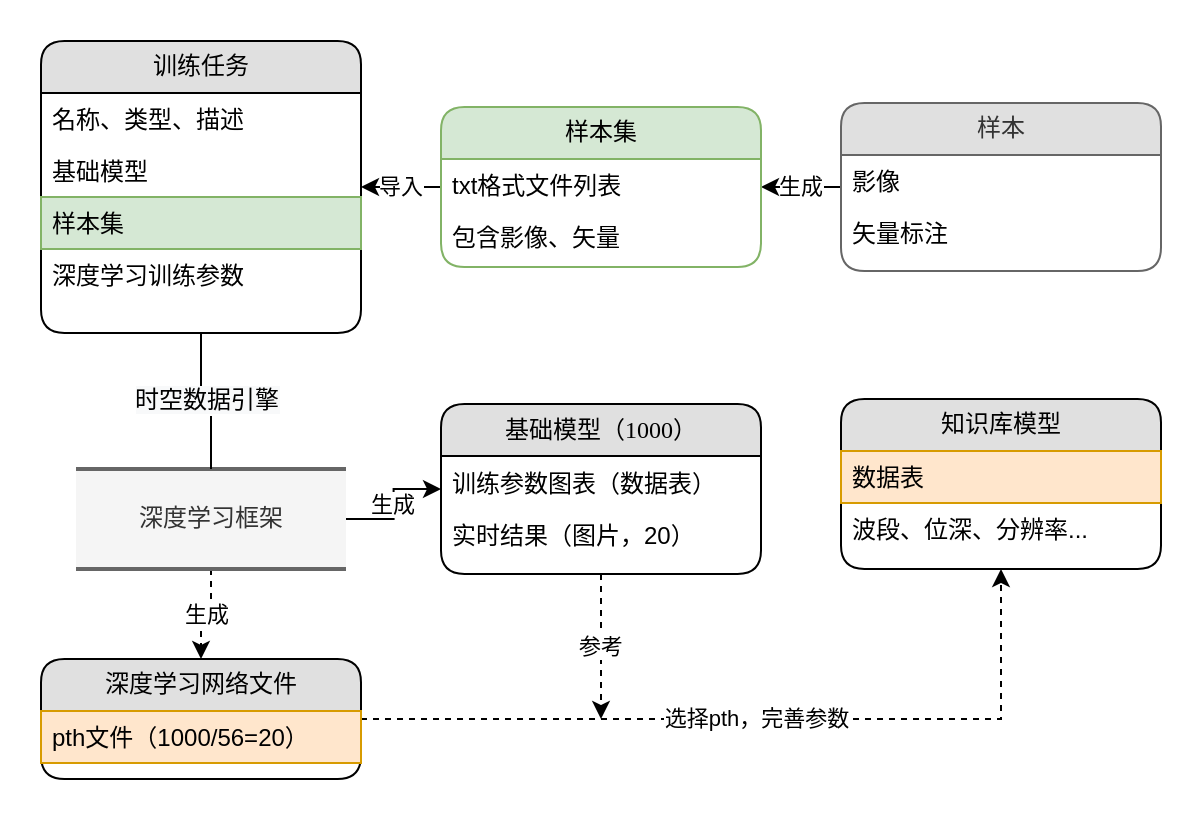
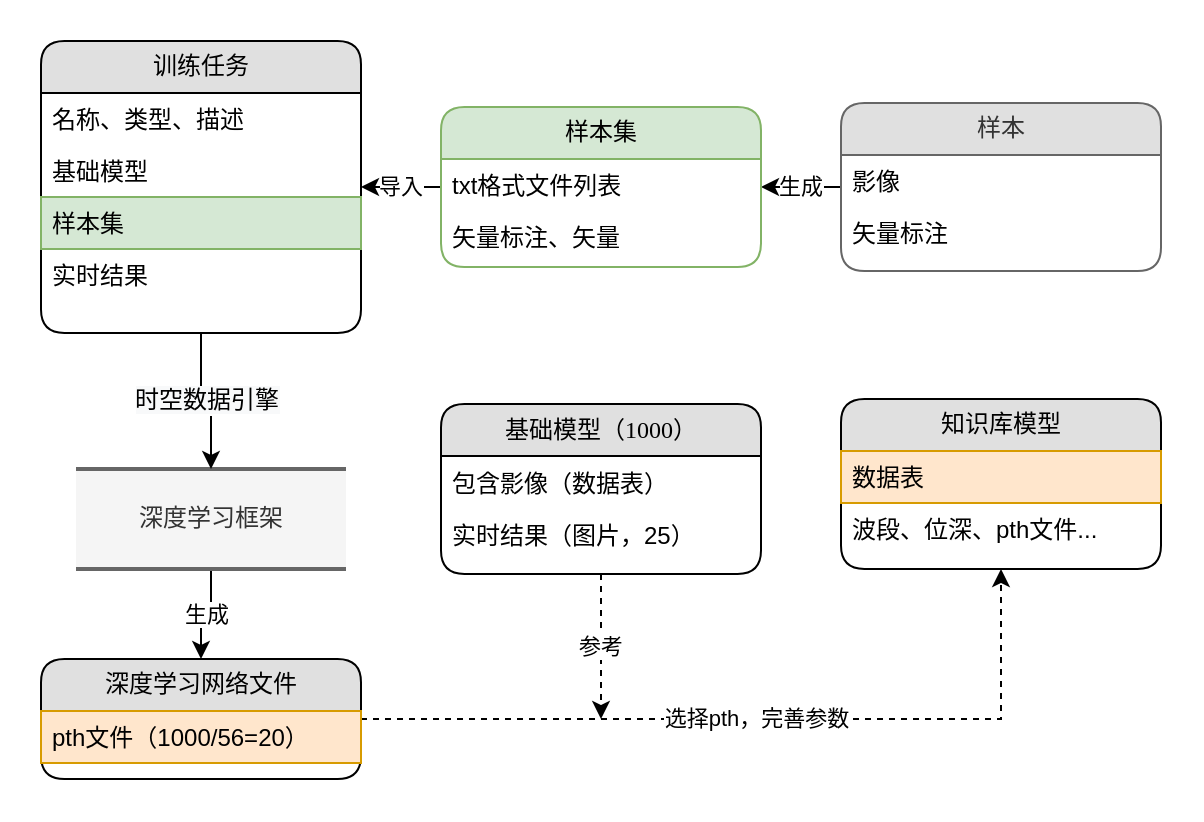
node "包含影像、矢量": label "包含影像、矢量" -> "矢量标注、矢量"
node "深度学习训练参数": label "深度学习训练参数" -> "实时结果"
edge "训练任务" -- "深度学习框架": arrowhead none -> classic
node "训练参数图表（数据表）": label "训练参数图表（数据表）" -> "包含影像（数据表）"
edge "深度学习框架" -> "基础模型（1000）": removed, label "生成"
node "波段、位深、分辨率...": label "波段、位深、分辨率..." -> "波段、位深、pth文件..."
node "实时结果（图片，20）": label "实时结果（图片，20）" -> "实时结果（图片，25）"
edge "深度学习框架" -> "深度学习网络文件": style dashed -> solid
